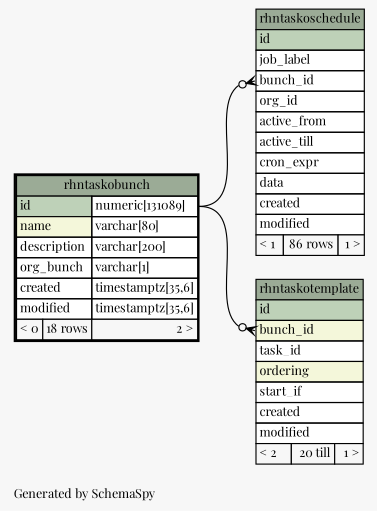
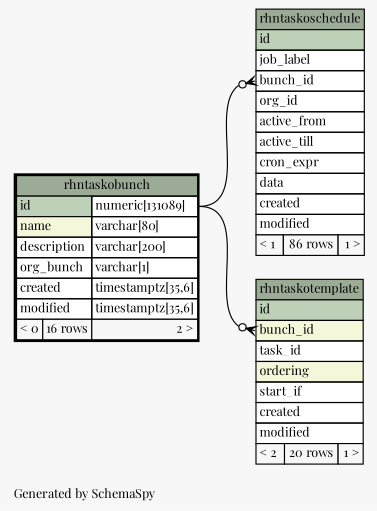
node "rhntaskobunch": text "18 rows" -> "16 rows"
node "rhntaskotemplate": text "20 till" -> "20 rows"
